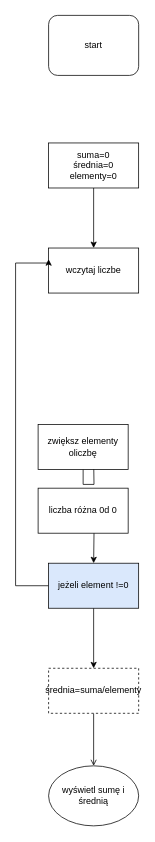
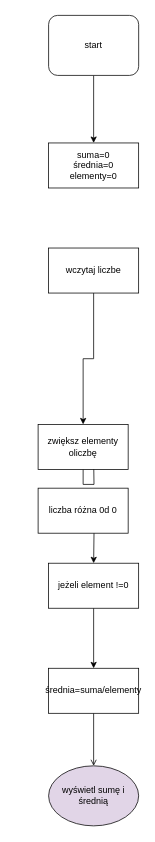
edge "start" -> "suma=0 średnia=0 elementy=0": added
edge "suma=0 średnia=0 elementy=0" -> "wczytaj liczbe": removed
edge "wczytaj liczbe" -> "zwiększ elementy oliczbę": added
edge "jeżeli element !=0" -> "wczytaj liczbe": removed
node "jeżeli element !=0": fillcolor #dae8fc -> #ffffff
node "średnia=suma/elementy": style dashed -> solid
node "wyświetl sumę i średnią": fillcolor #ffffff -> #e1d5e7
